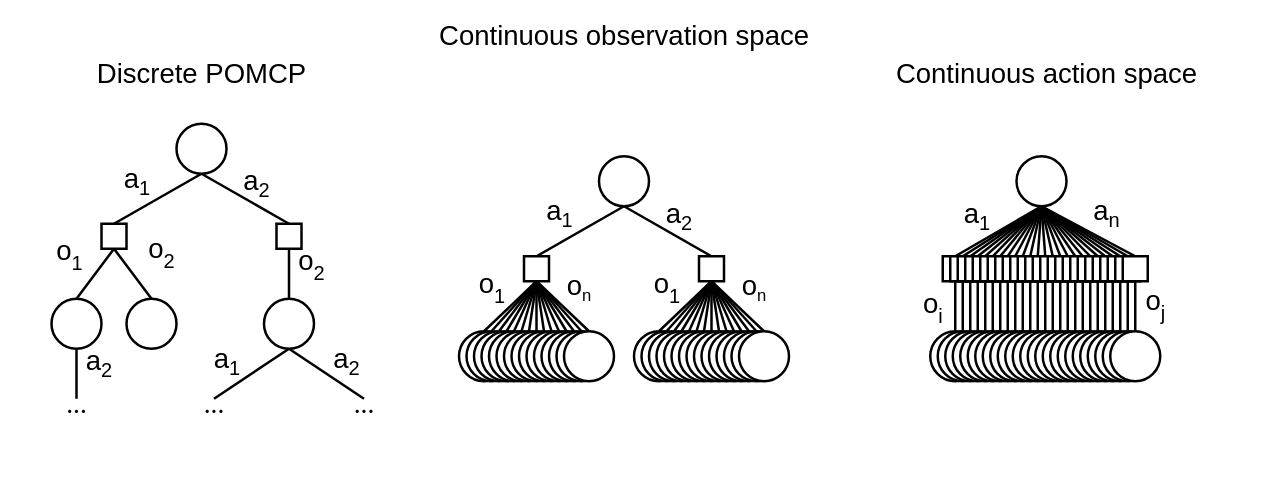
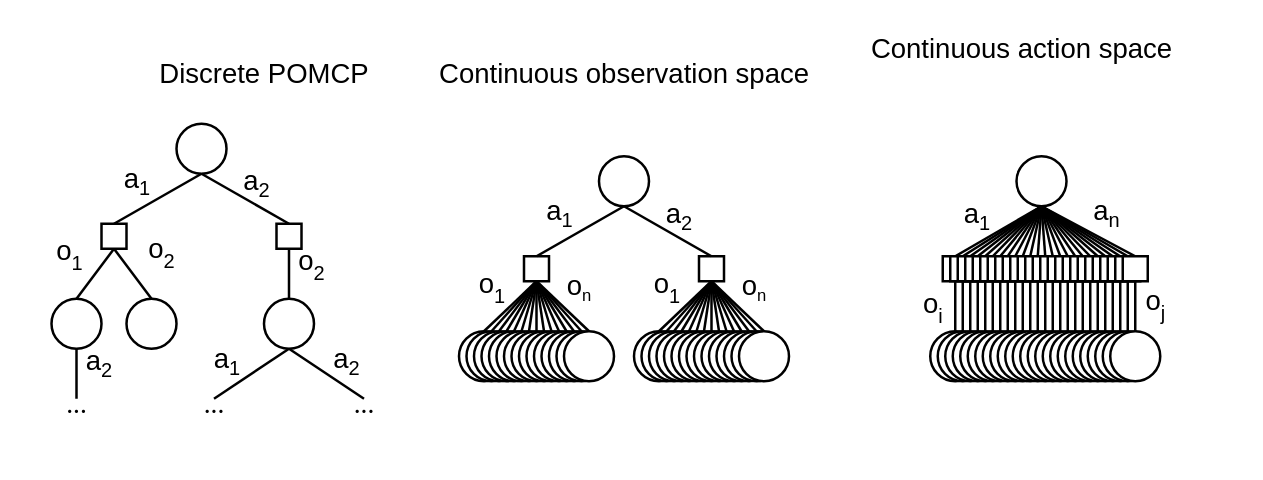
node "Continuous observation space": moved (624, 36) -> (624, 74)
node "Discrete POMCP": moved (201, 74) -> (264, 74)
node "Continuous action space": moved (1045, 74) -> (1020, 49)
